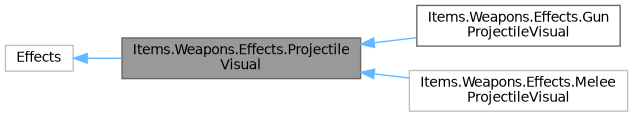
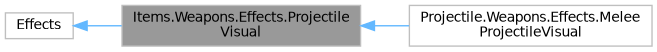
node "Items.Weapons.Effects.Gun ProjectileVisual": removed
node "Items.Weapons.Effects.Projectile Visual": color gray40 -> grey75
node "Items.Weapons.Effects.Melee ProjectileVisual": label "Items.Weapons.Effects.Melee ProjectileVisual" -> "Projectile.Weapons.Effects.Melee ProjectileVisual"
